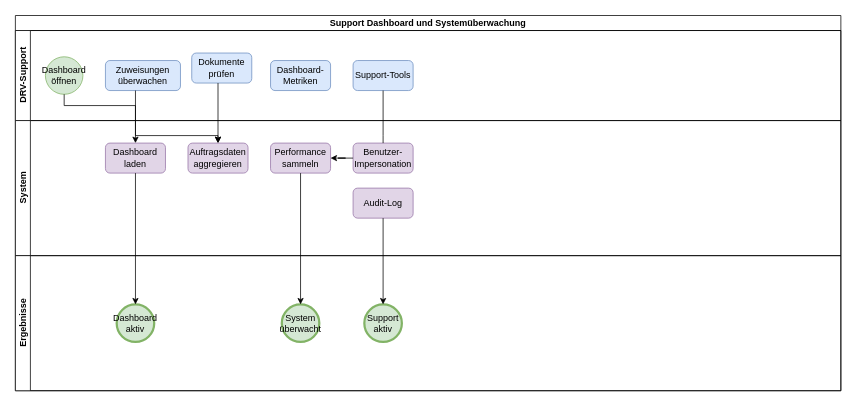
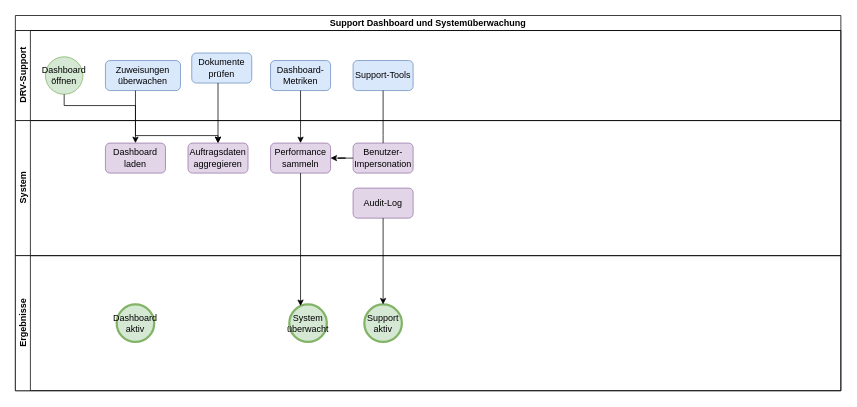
edge "Dashboard-Metriken" -> "Performance sammeln": added
edge "Dashboard laden" -> "Dashboard aktiv": removed
node "System überwacht": moved (300, 323) -> (308, 323)
